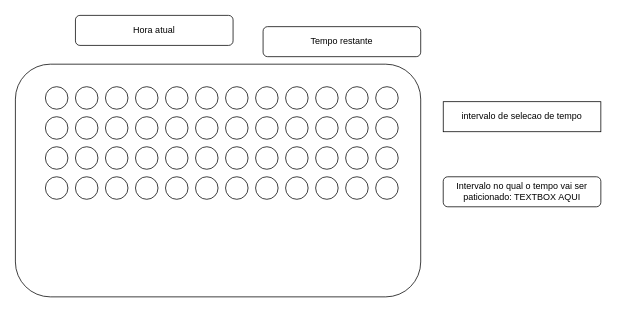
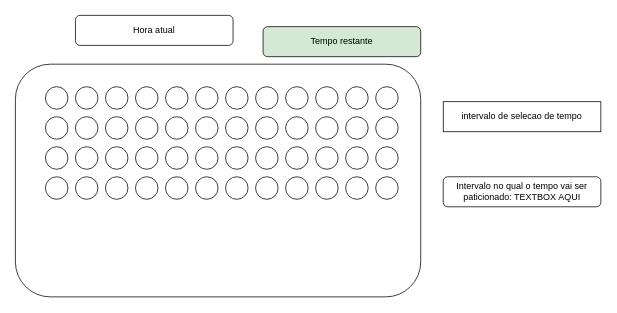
node "Tempo restante": fillcolor #ffffff -> #d5e8d4
